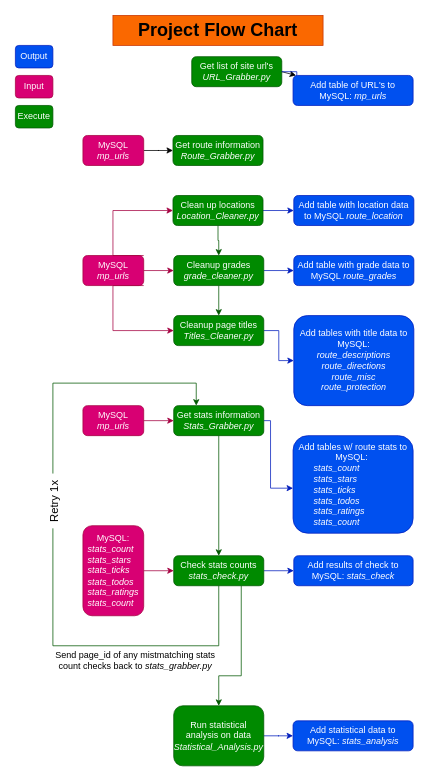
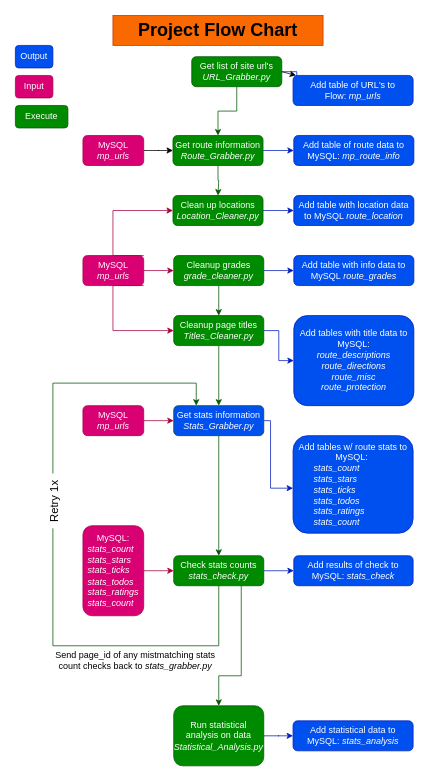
node "Add table of URL's to MySQL: mp_urls": label "Add table of URL's to MySQL: mp_urls" -> "Add table of URL's to Flow: mp_urls"
edge "Get list of site url's URL_Grabber.py" -> "Get route information Route_Grabber.py": added
node "Execute": size 38x23 -> 53x23
edge "Get route information Route_Grabber.py" -> "Add table of route data to MySQL: mp_route_info": added
node "Add table of route data to MySQL: mp_route_info": added
edge "Get route information Route_Grabber.py" -> "Clean up locations Location_Cleaner.py": added
edge "Clean up locations Location_Cleaner.py" -> "Cleanup grades grade_cleaner.py": removed
node "Add table with grade data to MySQL route_grades": label "Add table with grade data to MySQL route_grades" -> "Add table with info data to MySQL route_grades"
edge "Cleanup page titles Titles_Cleaner.py" -> "Get stats information Stats_Grabber.py": added
node "Get stats information Stats_Grabber.py": fillcolor #008a00 -> #0050ef
